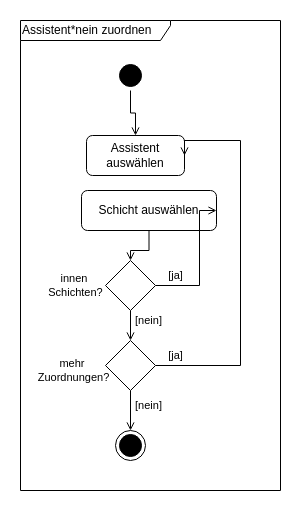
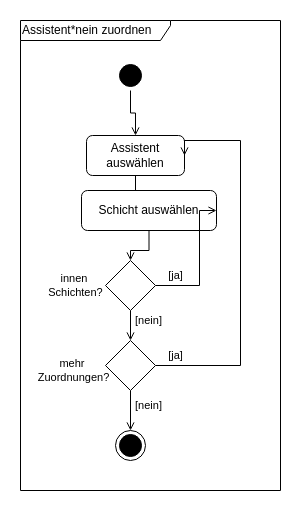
edge "Assistent auswählen" -> "Schicht auswählen": added
